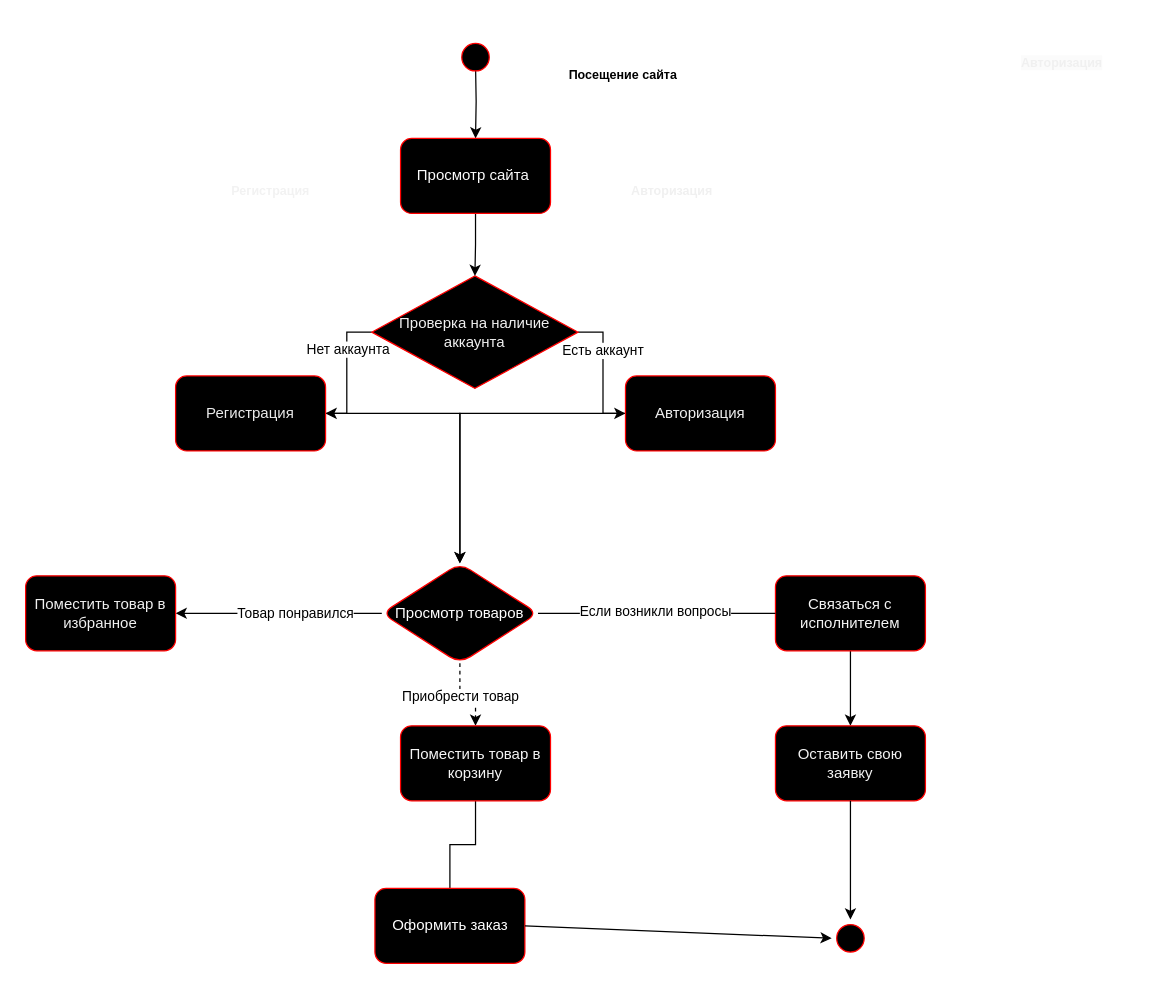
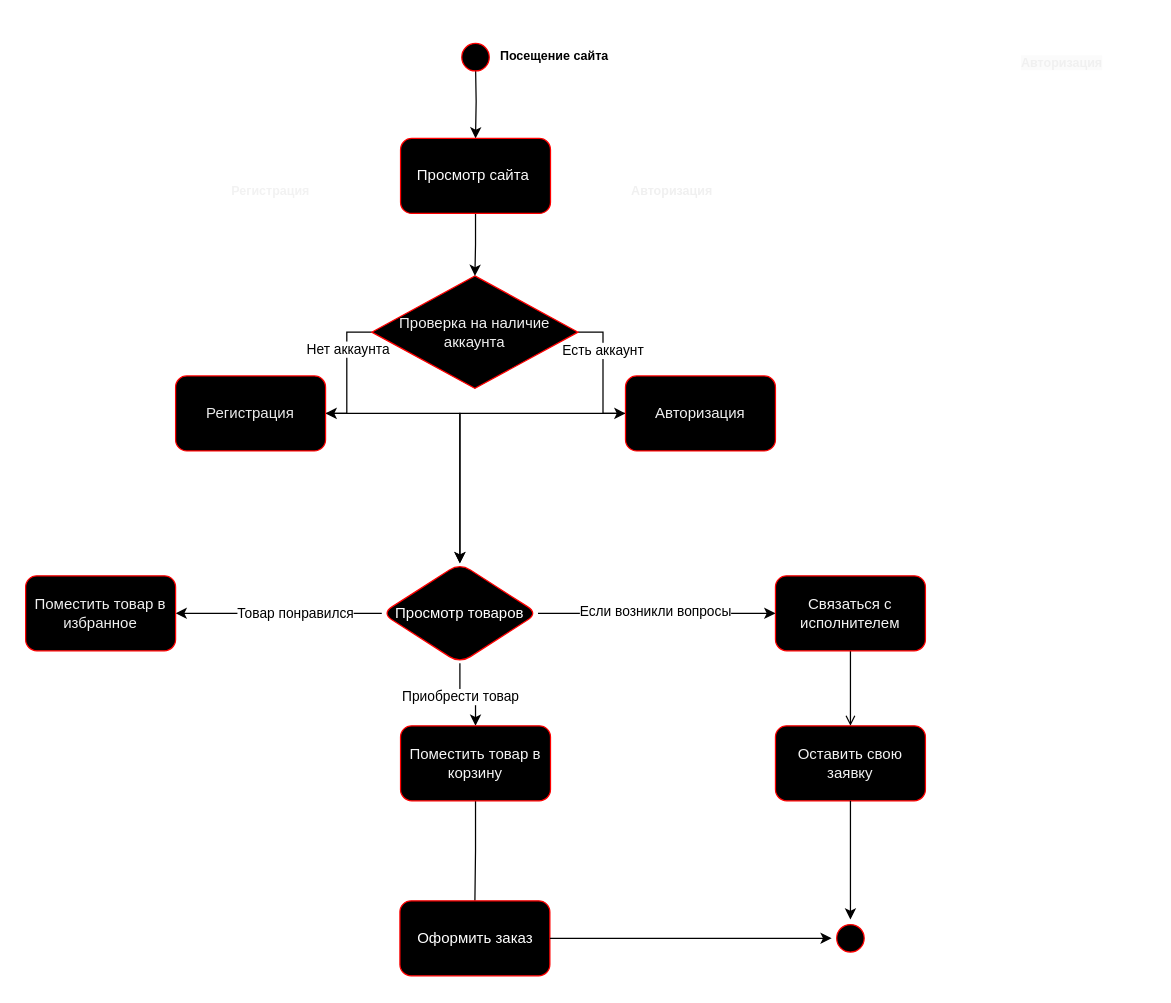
node "Посещение сайта": moved (626, 69) -> (557, 51)
edge "Просмотр товаров" -- "Связаться с исполнителем": arrowhead none -> classic
edge "Просмотр товаров" -> "Поместить товар в корзину": style dashed -> solid
edge "Связаться с исполнителем" -> "Оставить свою заявку": arrowhead classic -> open
node "Оформить заказ": moved (450, 926) -> (475, 938)
